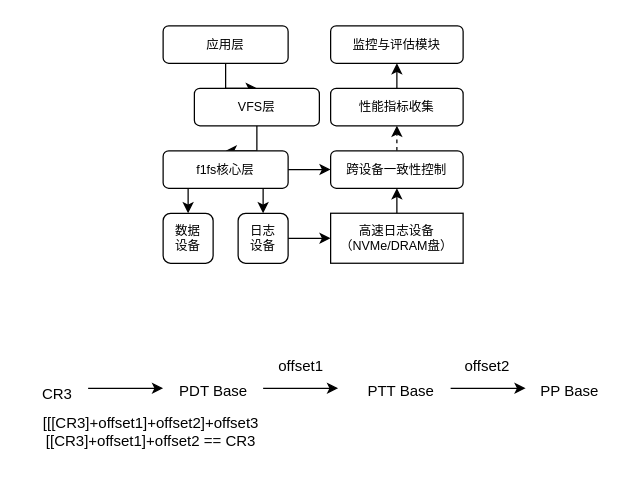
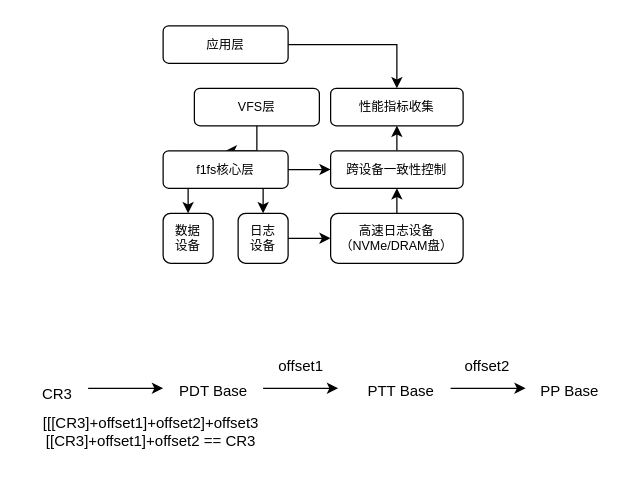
node "监控与评估模块": removed
edge "应用层" -> "VFS层": now "应用层" -> "性能指标收集"
edge "性能指标收集" -> "监控与评估模块": removed
edge "跨设备一致性控制" -> "性能指标收集": style dashed -> solid
node "高速日志设备 （NVMe/DRAM盘）": shape rectangle -> rounded rectangle
